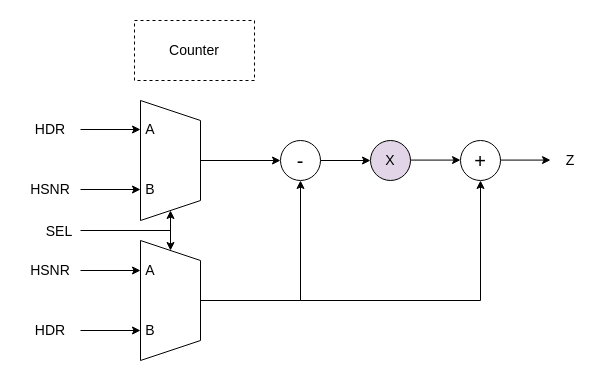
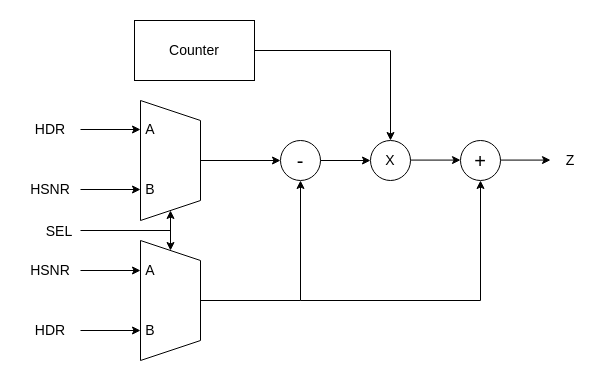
node "Counter": style dashed -> solid
edge "Counter" -> "X": added
node "X": fillcolor #e1d5e7 -> #ffffff
